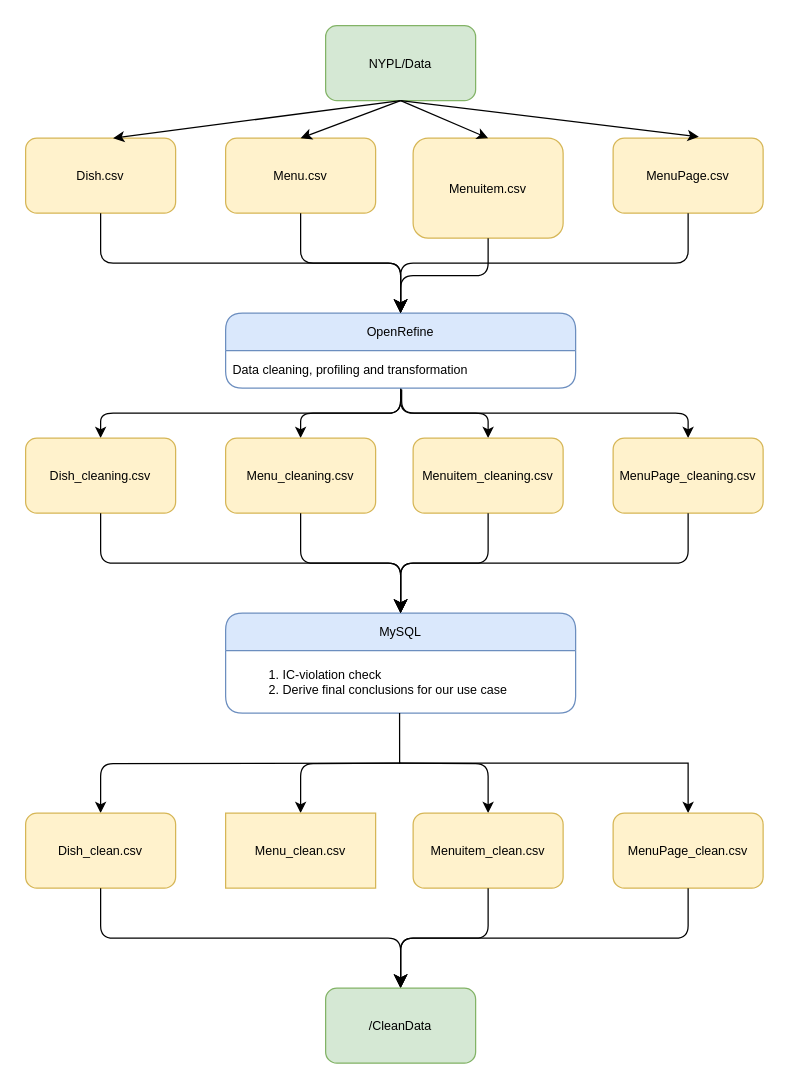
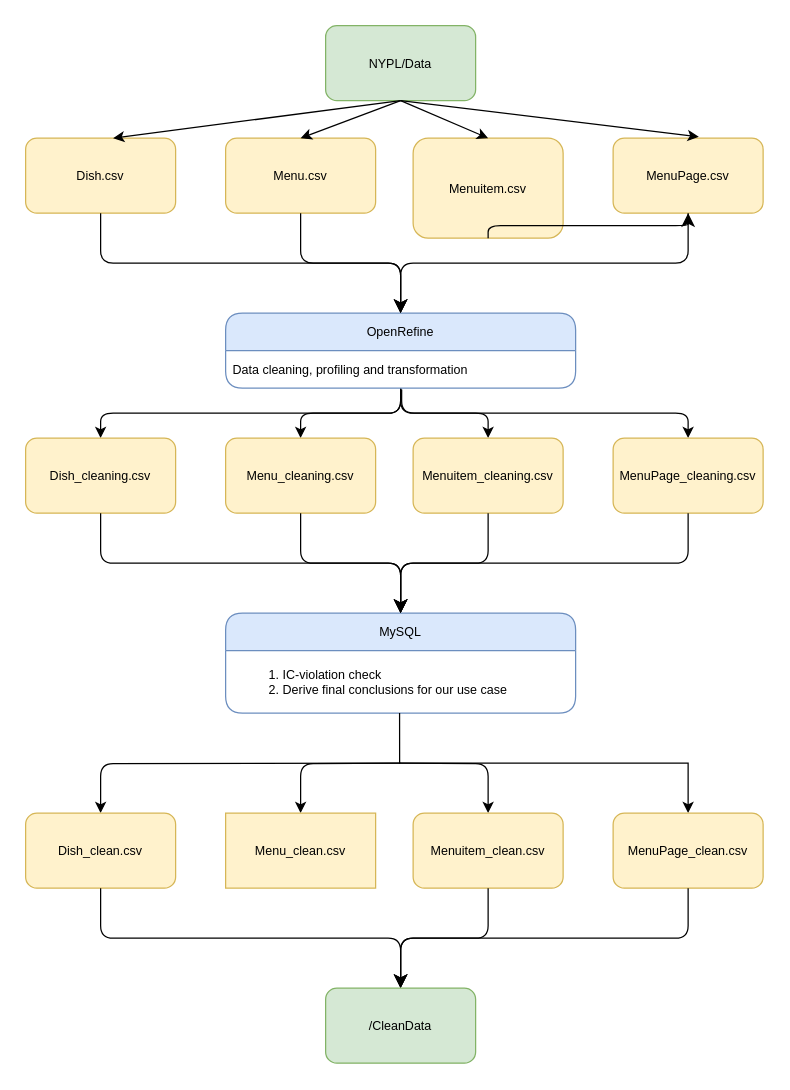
edge "Menuitem.csv" -> "OpenRefine": now "Menuitem.csv" -> "MenuPage.csv"
